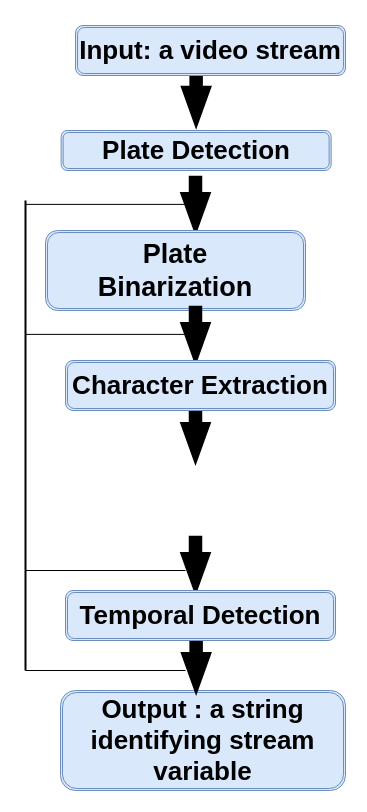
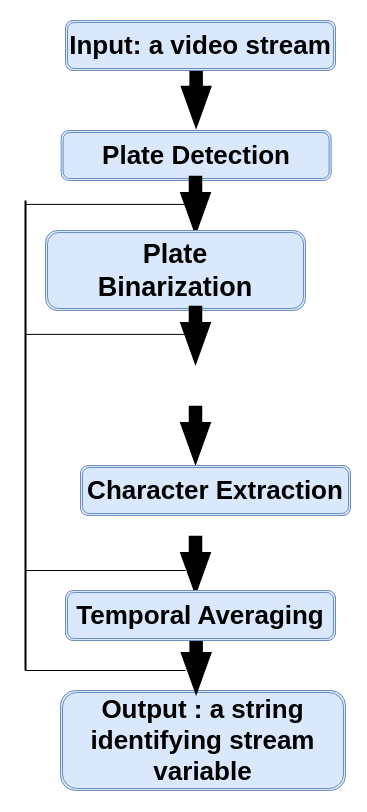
node "Input: a video stream": moved (211, 51) -> (201, 46)
node "Plate Detection": size 270x40 -> 270x50
node "Character Extraction": moved (201, 386) -> (216, 491)
node "Temporal Detection": label "Temporal Detection" -> "Temporal Averaging"
